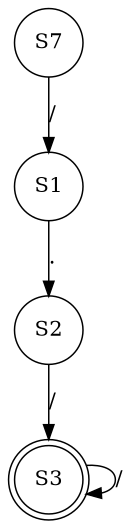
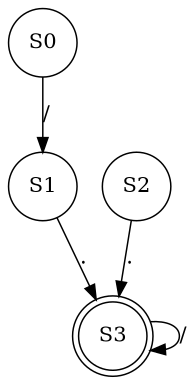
node "S7": label "S7" -> "S0"
edge "S1" -> "S2": now "S1" -> "S3"
edge "S2" -> "S3": label "/" -> "."
